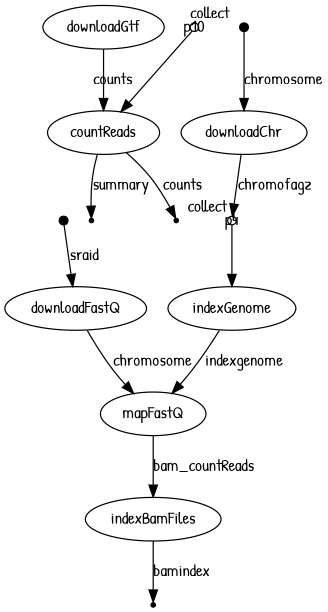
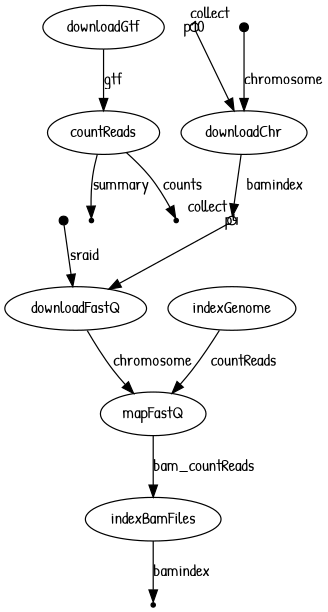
edge "p10 collect" -> "countReads": now "p10 collect" -> "downloadChr"
edge "downloadGtf" -> "countReads": label "counts" -> "gtf"
edge "downloadChr" -> "p4 collect": label "chromofagz" -> "bamindex"
edge "p4 collect" -> "indexGenome": now "p4 collect" -> "downloadFastQ"
edge "indexGenome" -> "mapFastQ": label "indexgenome" -> "countReads"
